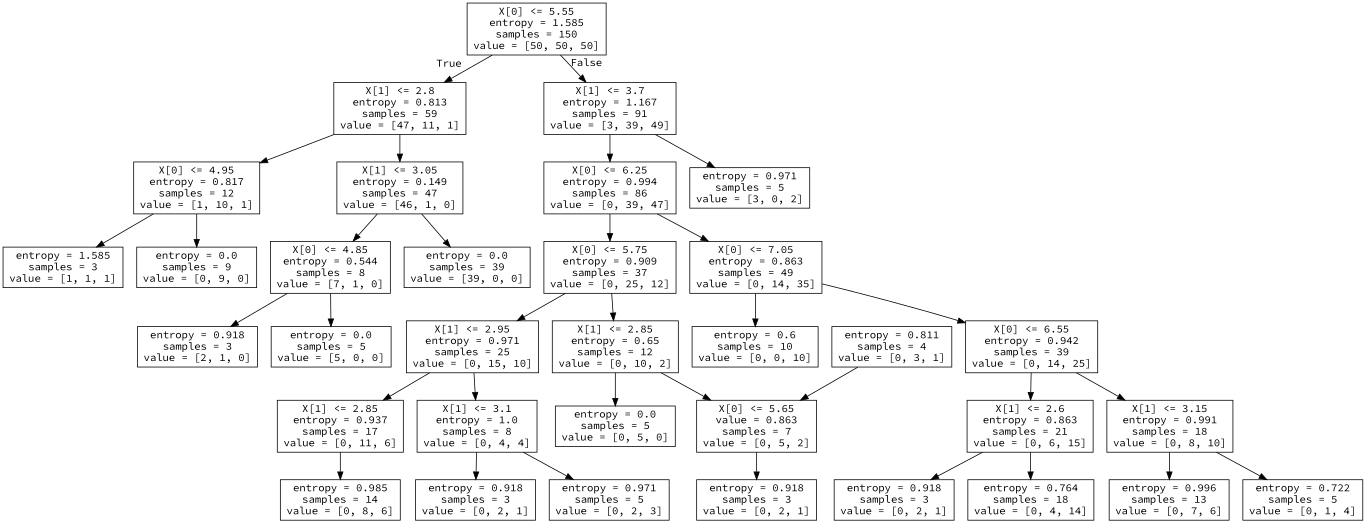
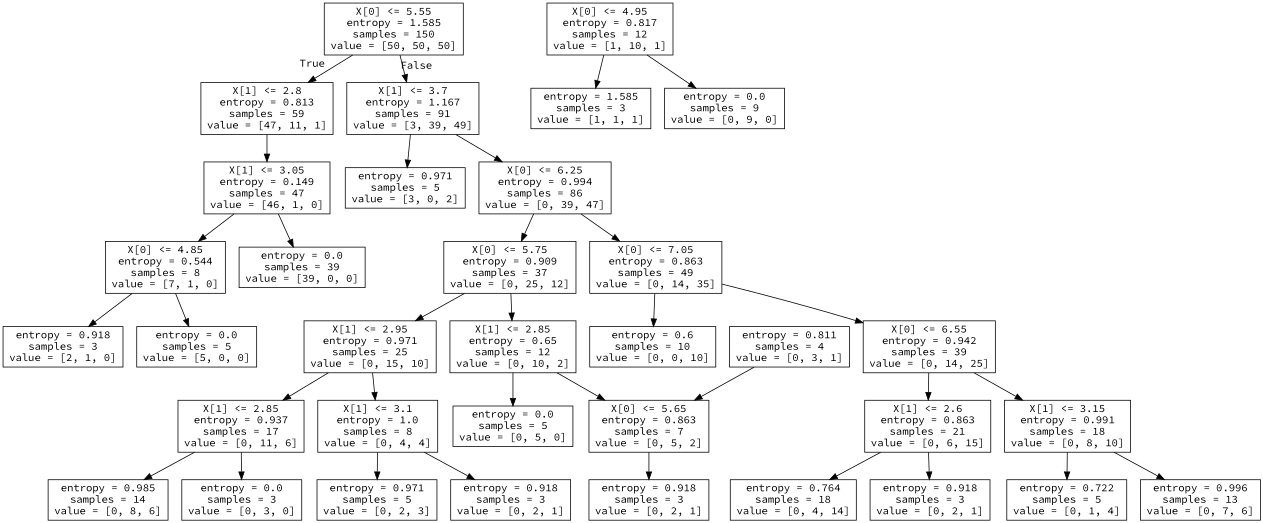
edge "X[1] <= 2.8 entropy = 0.813 samples = 59 value = [47, 11, 1]" -> "X[0] <= 4.95 entropy = 0.817 samples = 12 value = [1, 10, 1]": removed
node "X[0] <= 5.65 value = 0.863 samples = 7 value = [0, 5, 2]": label "X[0] <= 5.65 value = 0.863 samples = 7 value = [0, 5, 2]" -> "X[0] <= 5.65 entropy = 0.863 samples = 7 value = [0, 5, 2]"
node "entropy = 0.0 samples = 3 value = [0, 3, 0]": added
